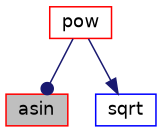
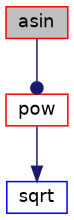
edge "pow" -> "asin": reversed
